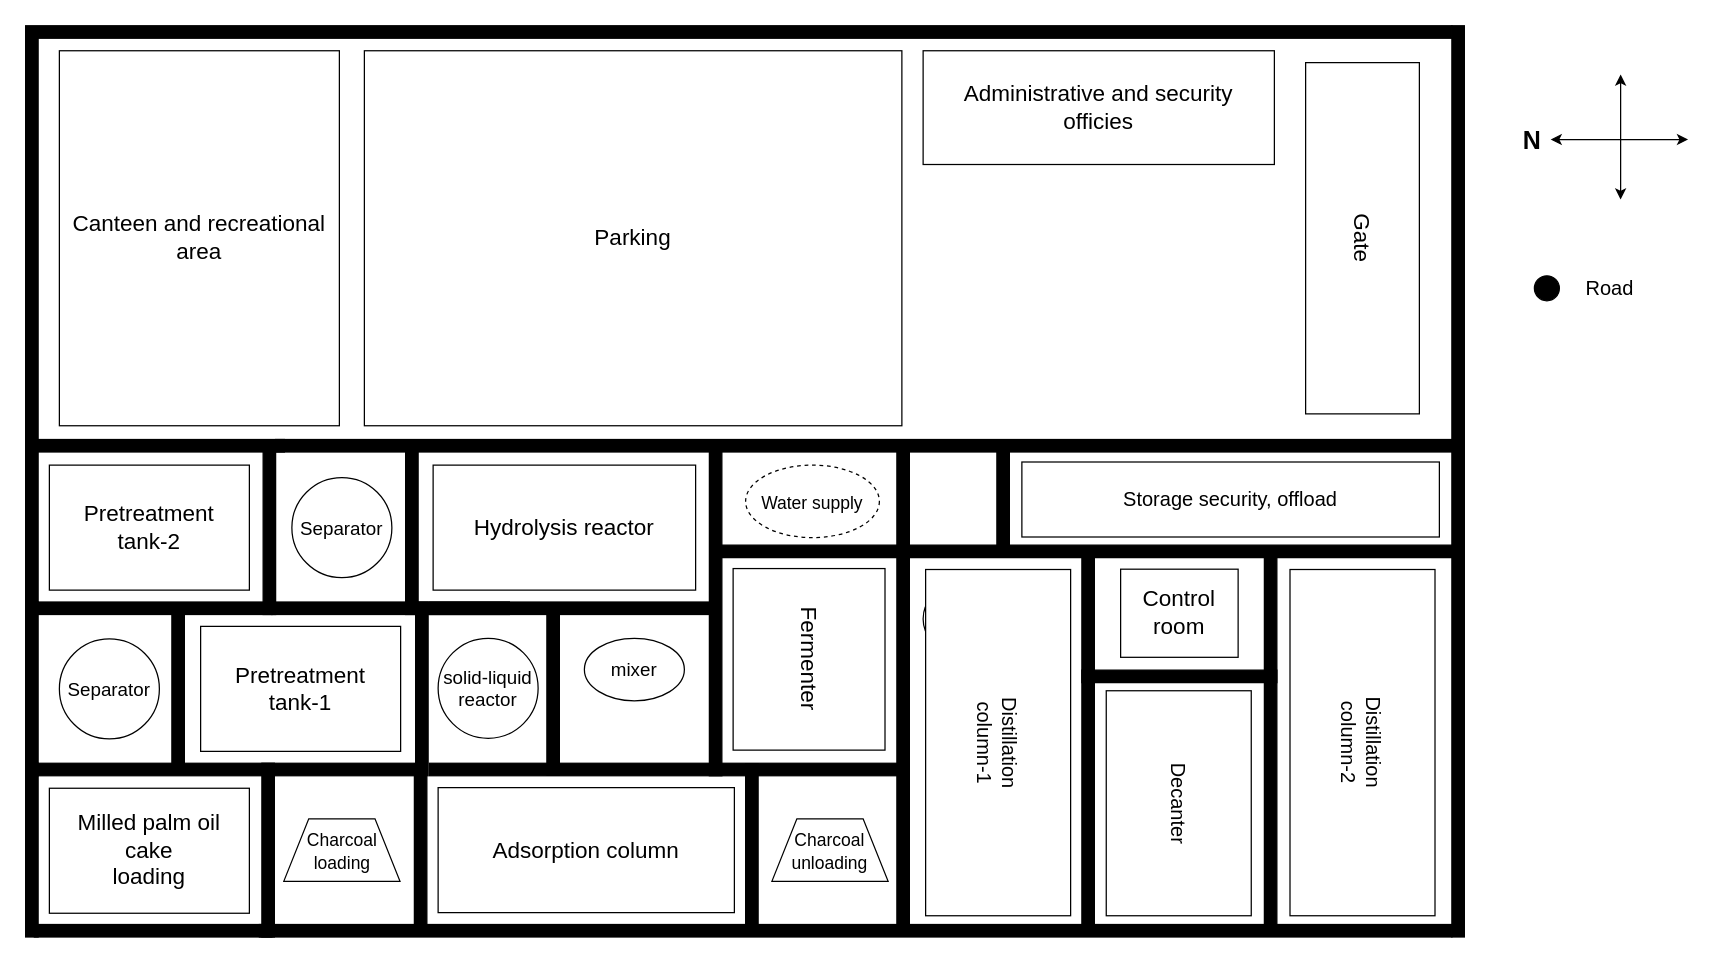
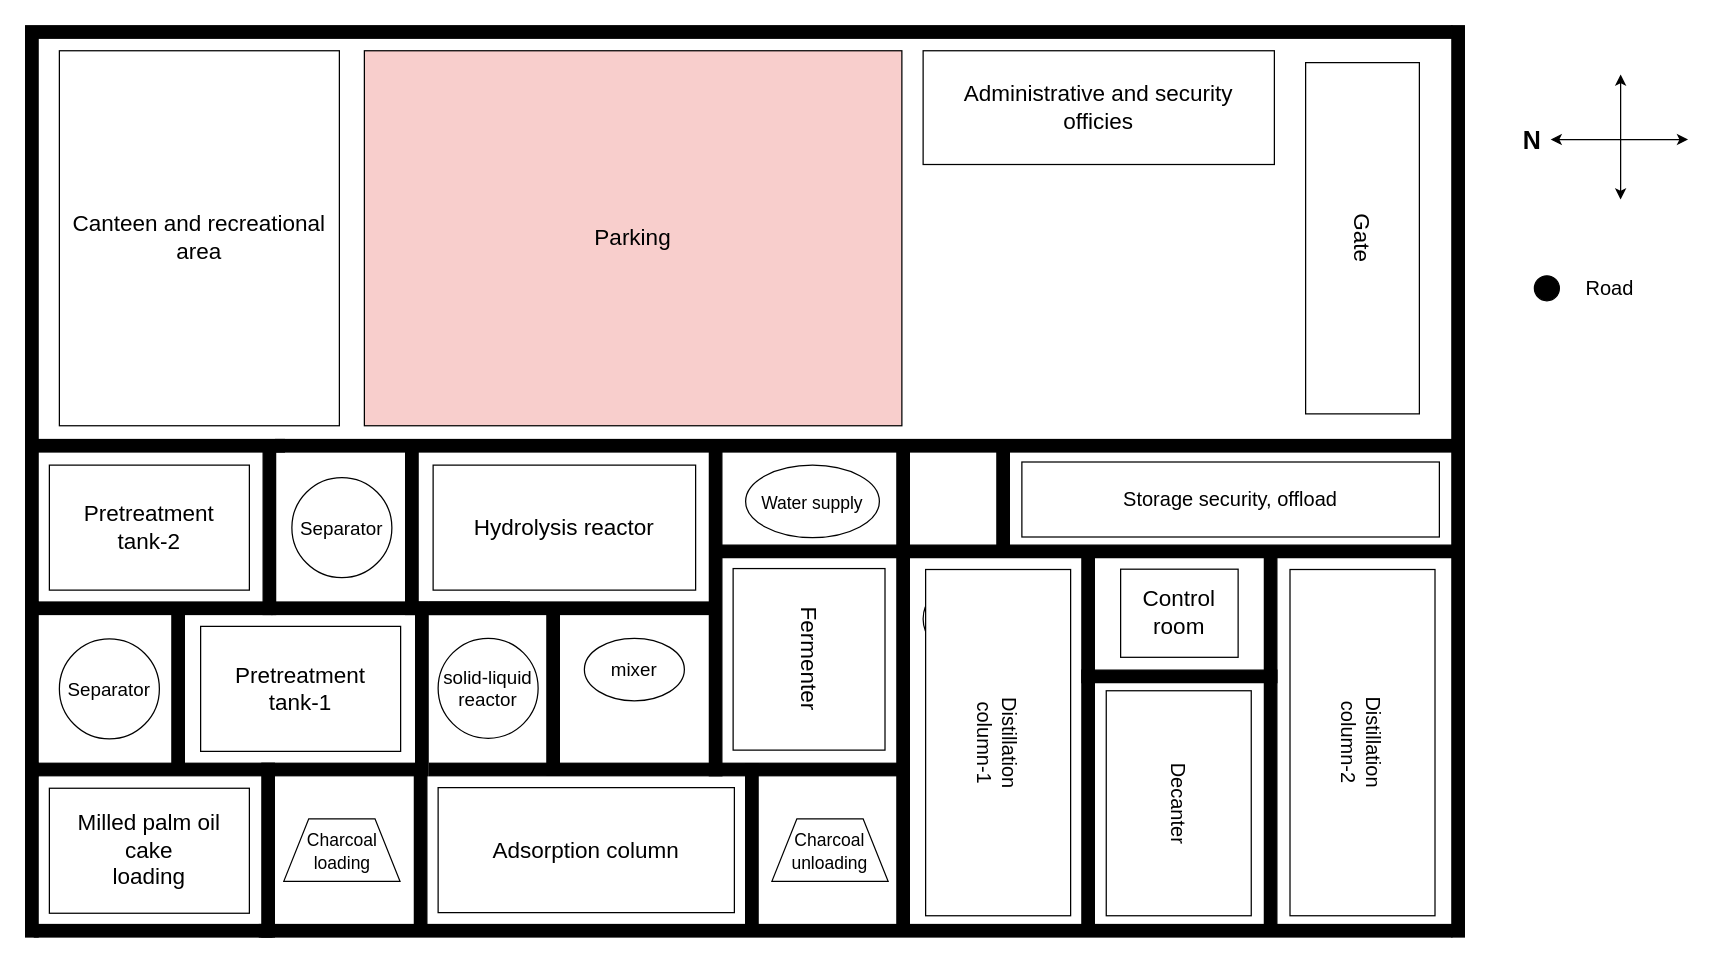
node "Parking": fillcolor #ffffff -> #f8cecc
node "Water supply": style dashed -> solid
